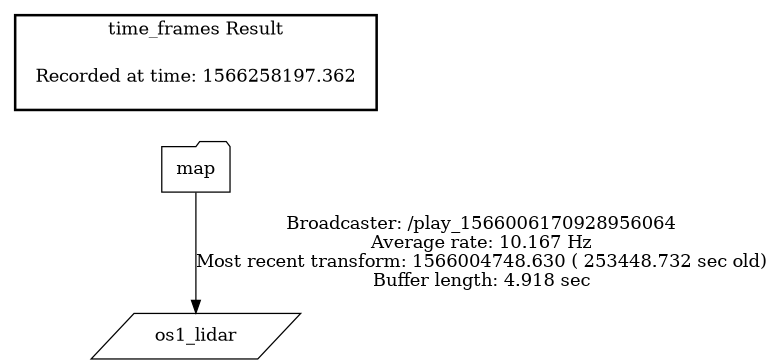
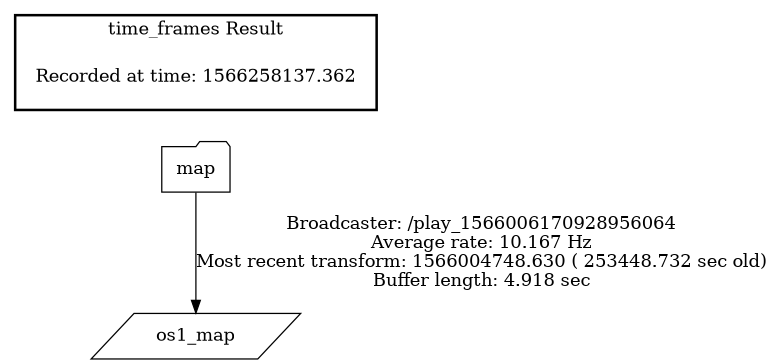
node "Recorded at time: 1566258197.362": label "Recorded at time: 1566258197.362" -> "Recorded at time: 1566258137.362"
node "os1_lidar": label "os1_lidar" -> "os1_map"
